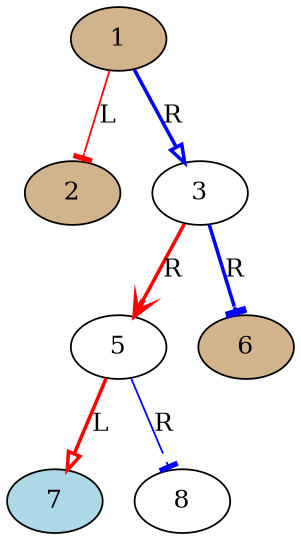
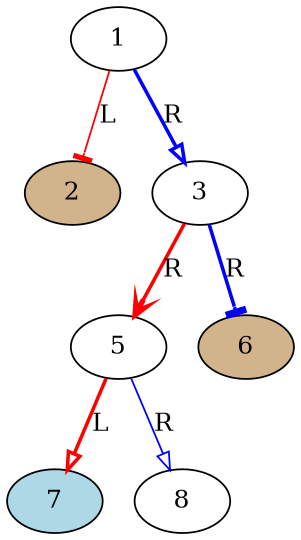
node "1": fillcolor tan -> white
edge "5" -> "8": arrowhead tee -> onormal
